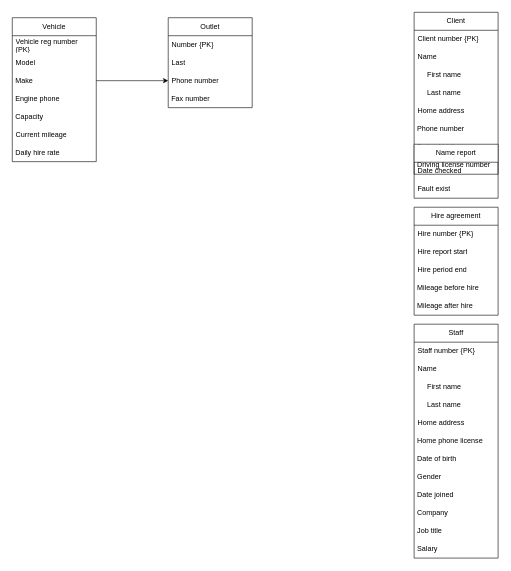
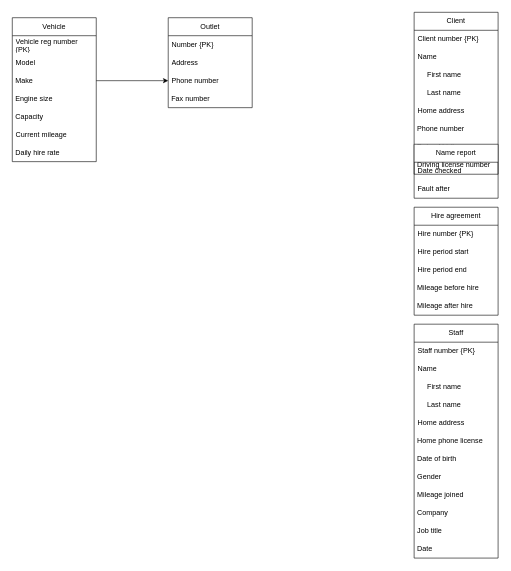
node "Last": label "Last" -> "Address"
node "Engine phone": label "Engine phone" -> "Engine size"
node "Fault exist": label "Fault exist" -> "Fault after"
node "Hire report start": label "Hire report start" -> "Hire period start"
node "Date joined": label "Date joined" -> "Mileage joined"
node "Salary": label "Salary" -> "Date"
